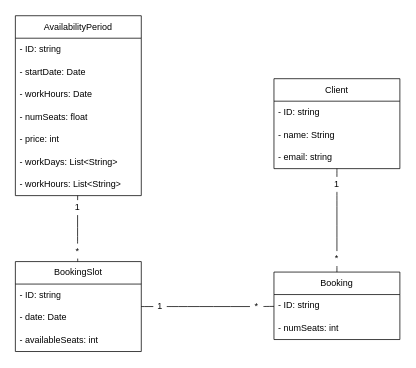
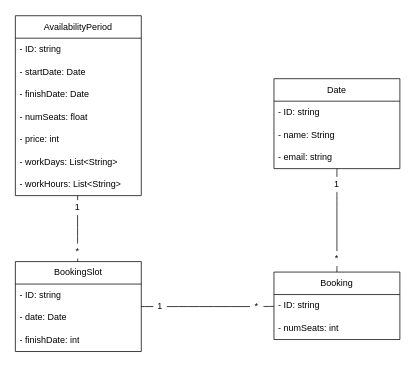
node "Client": label "Client" -> "Date"
node "- workHours: Date": label "- workHours: Date" -> "- finishDate: Date"
node "- availableSeats: int": label "- availableSeats: int" -> "- finishDate: int"
